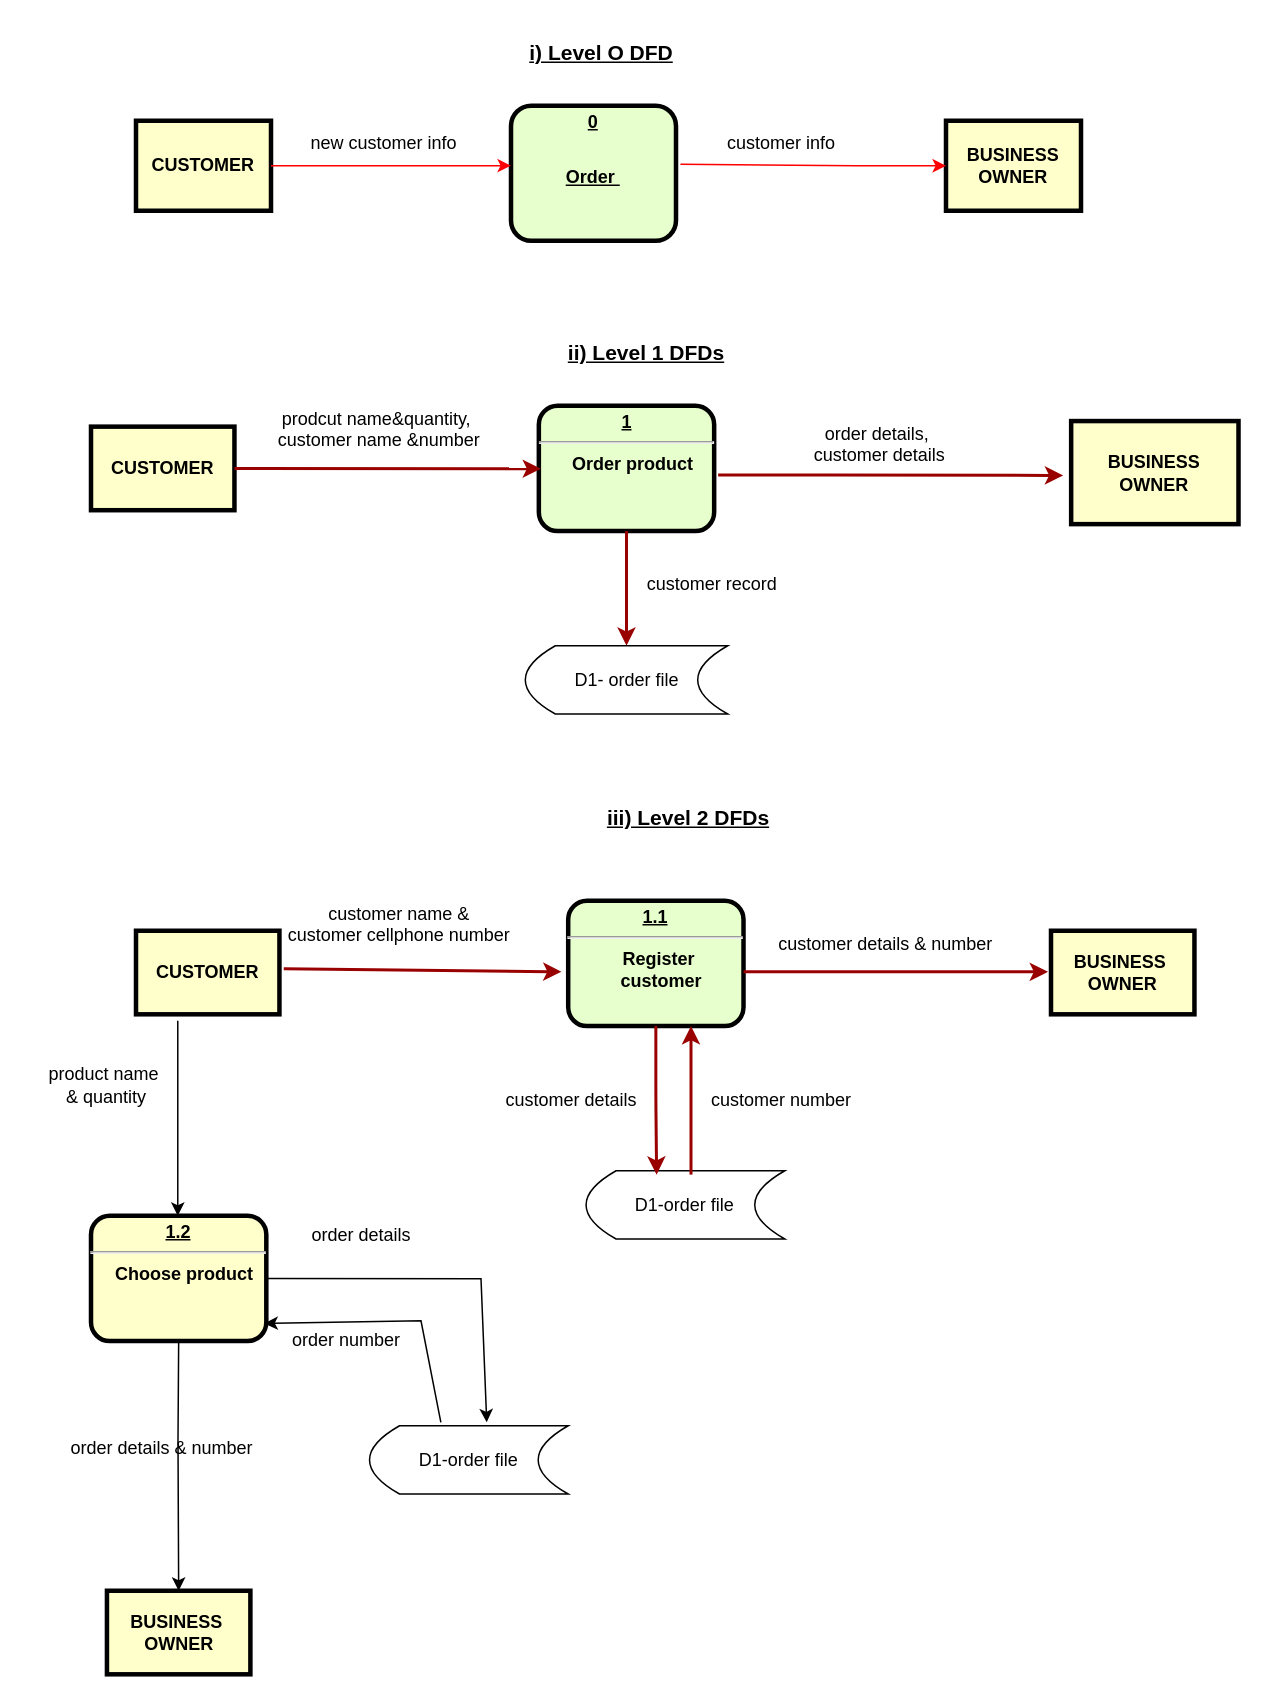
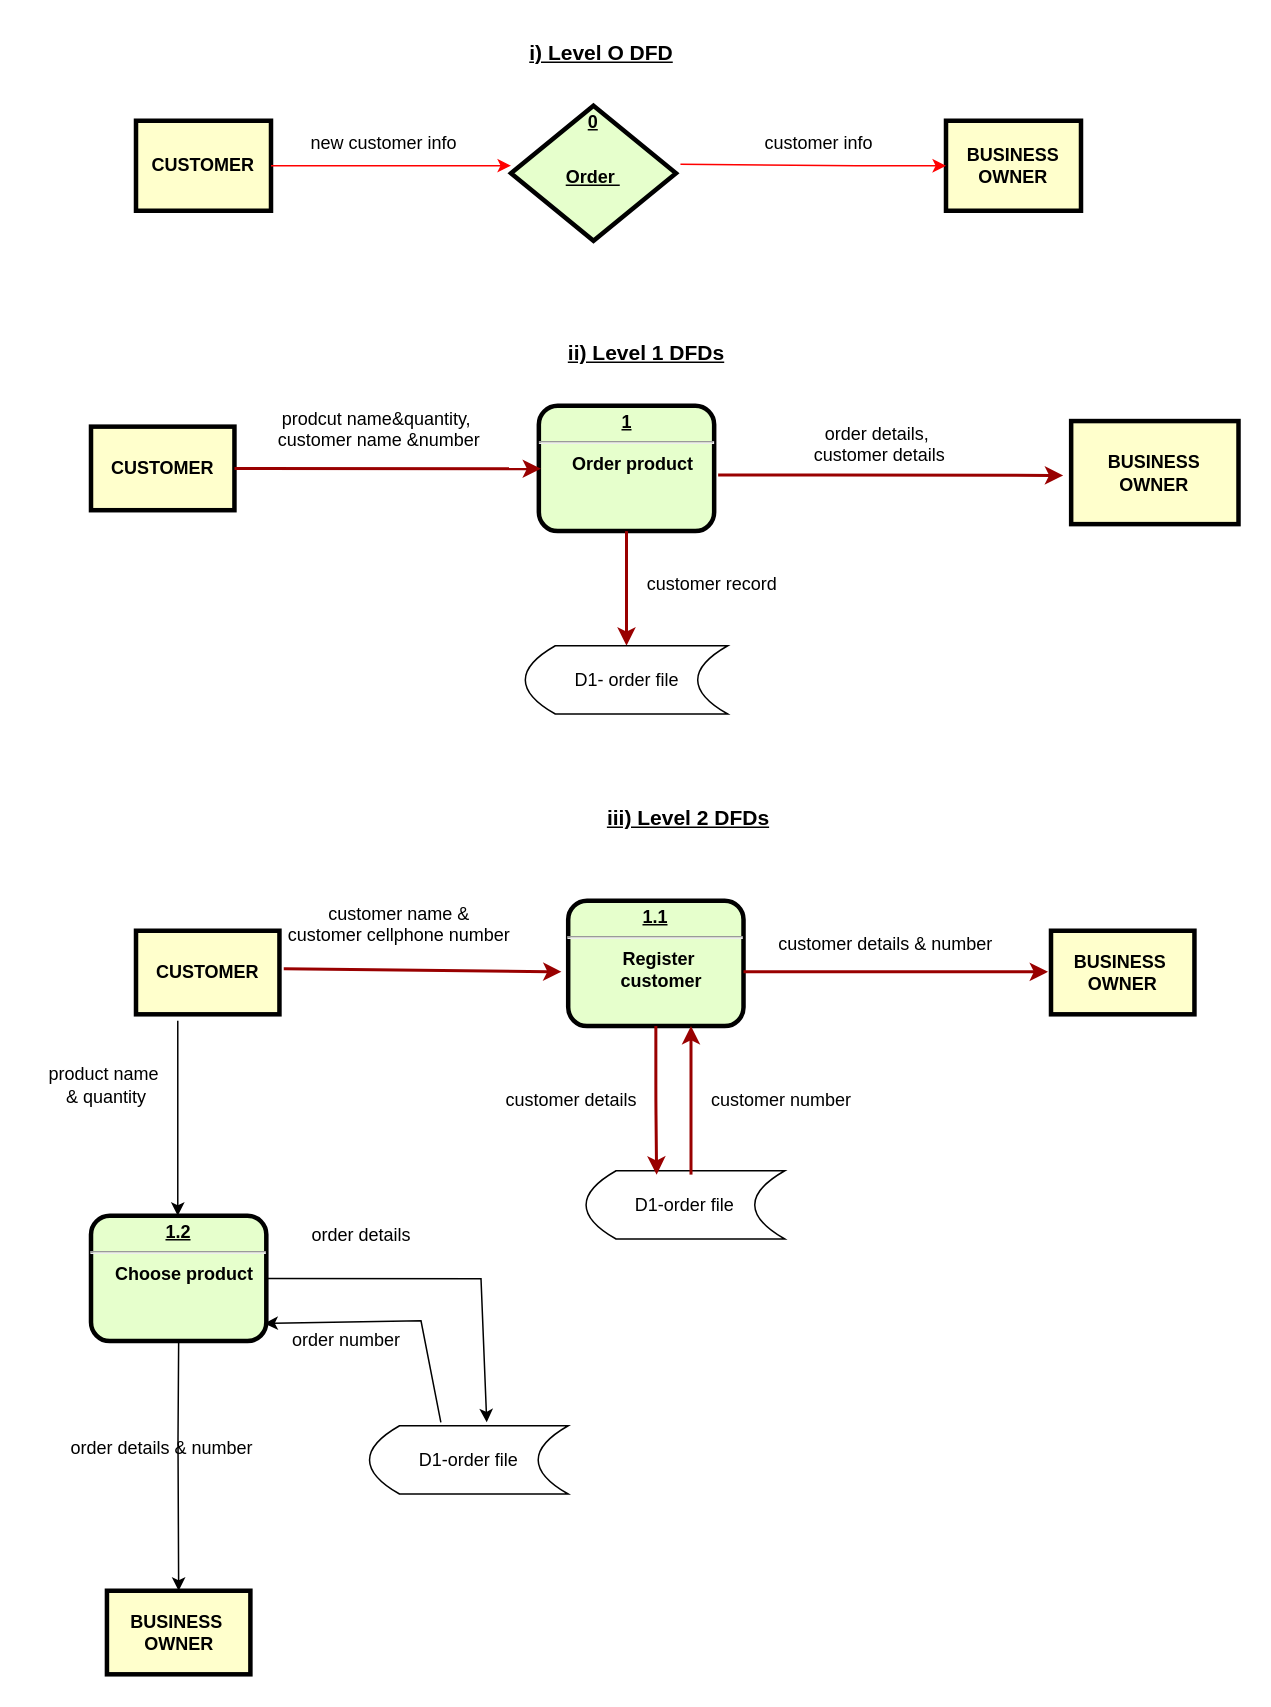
node "customer info": moved (781, 143) -> (818, 143)
node "0 Order": shape rounded rectangle -> diamond
node "1.2 Choose product": fillcolor #ffffcc -> #e6ffcc
